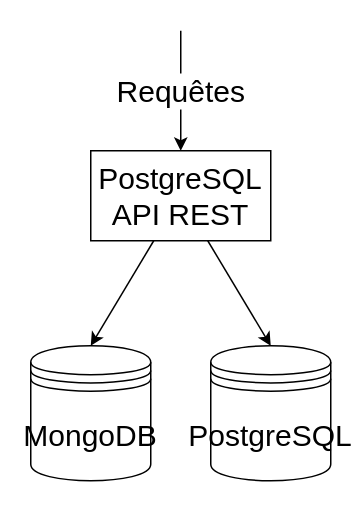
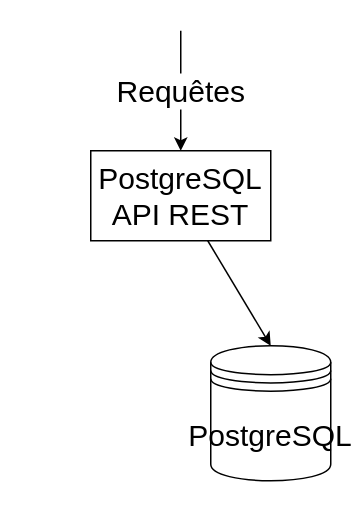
edge "PostgreSQL API REST" -> "MongoDB": removed
node "MongoDB": removed
